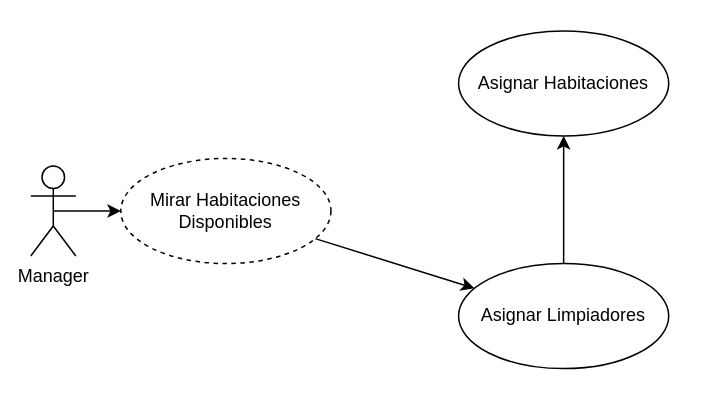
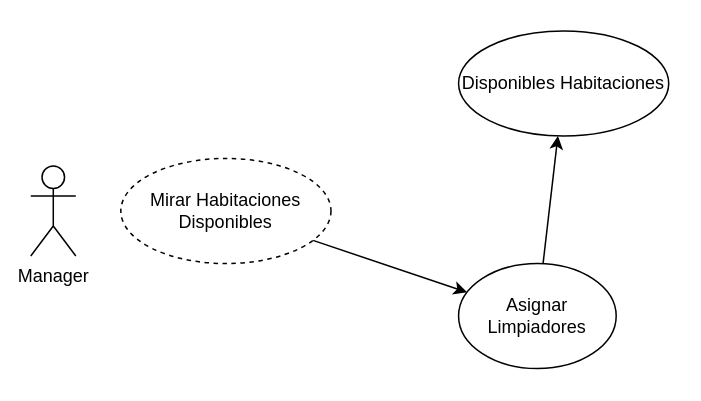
node "Asignar Habitaciones": label "Asignar Habitaciones" -> "Disponibles Habitaciones"
edge "Manager" -> "Mirar Habitaciones Disponibles": removed
node "Asignar Limpiadores": size 210x105 -> 158x105
